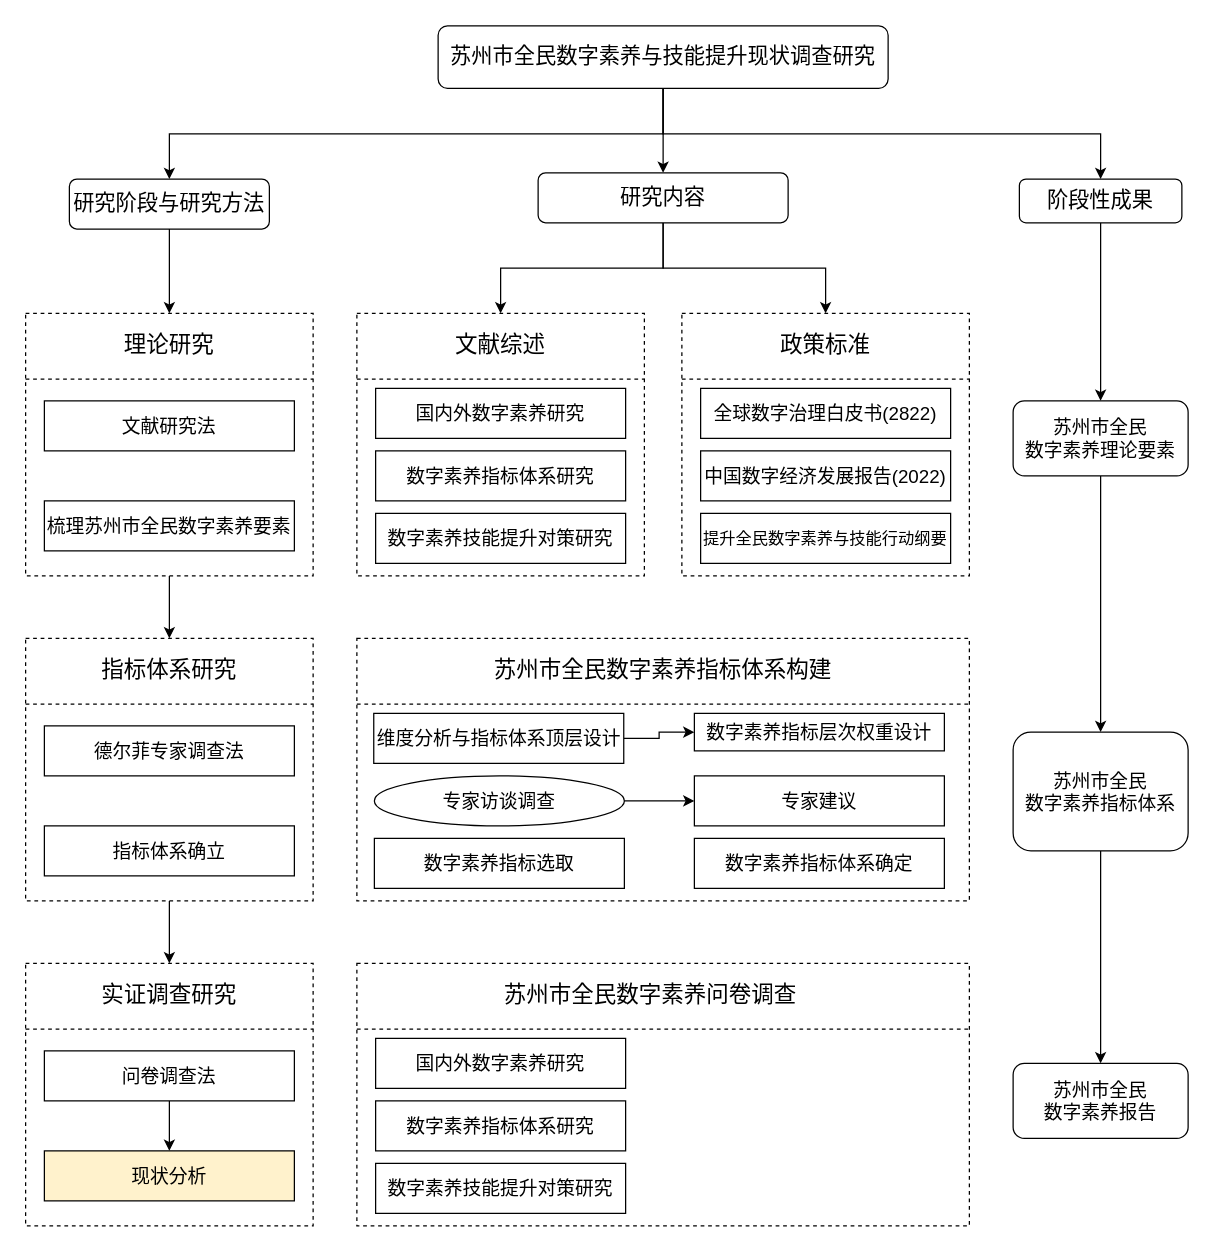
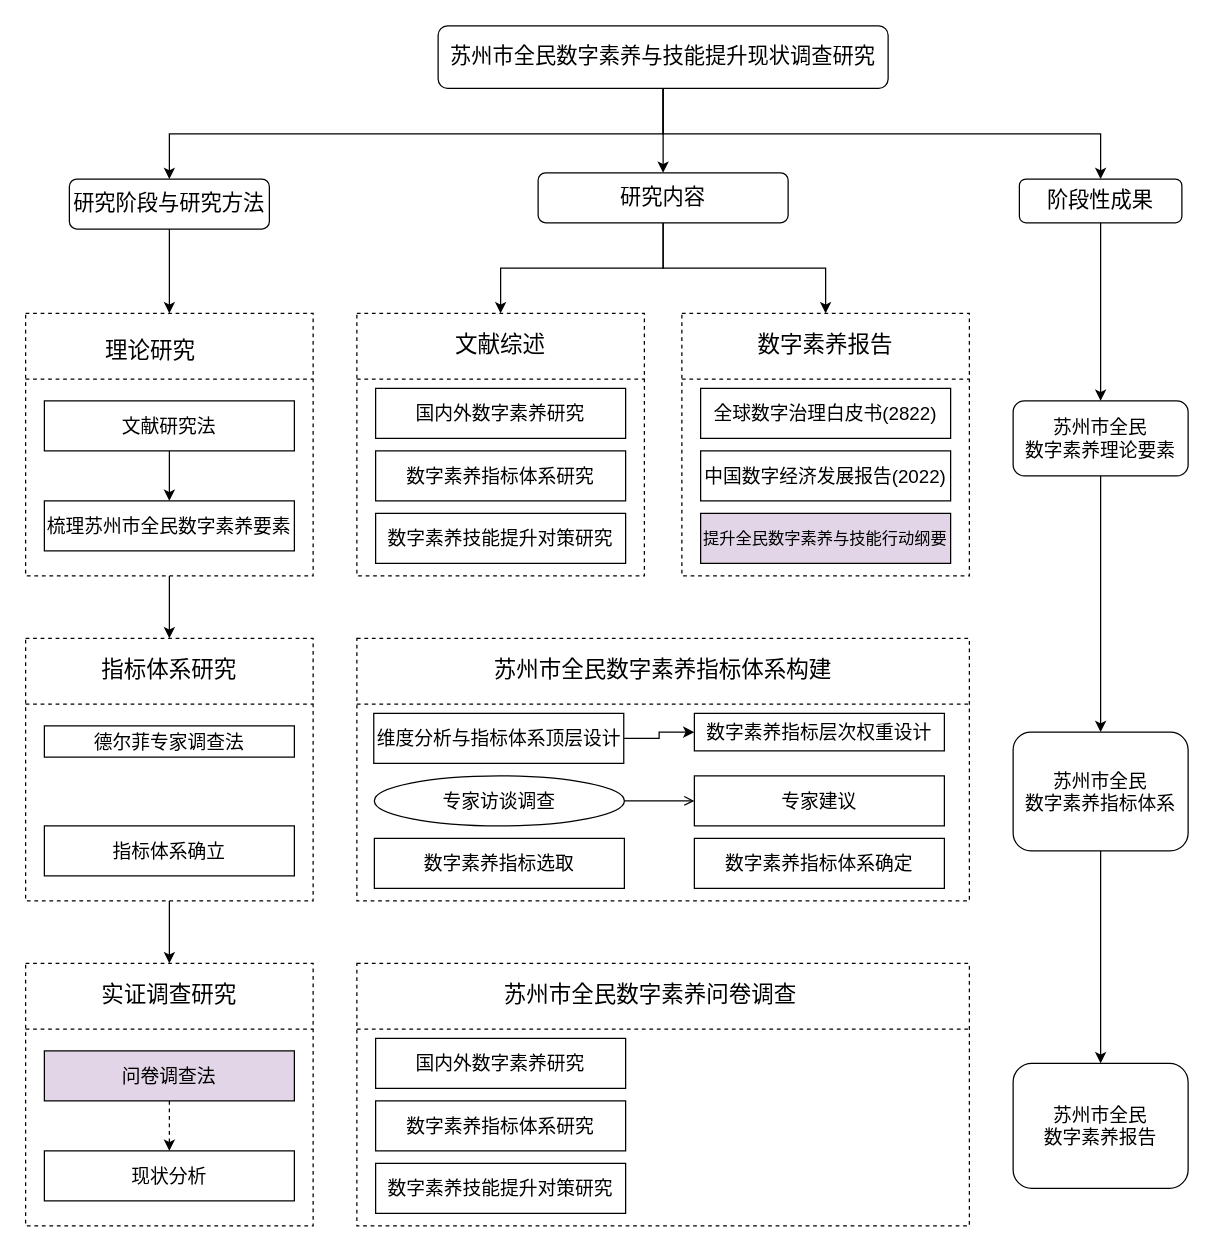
node "理论研究": moved (169, 344) -> (151, 351)
node "政策标准": label "政策标准" -> "数字素养报告"
edge "文献研究法" -> "梳理苏州市全民数字素养要素": added
node "提升全民数字素养与技能行动纲要": fillcolor #ffffff -> #e1d5e7
node "德尔菲专家调查法": size 250x50 -> 250x31
edge "专家访谈调查" -> "专家建议": arrowhead classic -> open
node "问卷调查法": fillcolor #ffffff -> #e1d5e7
node "苏州市全民 数字素养报告": size 175x75 -> 175x125
edge "问卷调查法" -> "现状分析": style solid -> dashed
node "现状分析": fillcolor #fff2cc -> #ffffff
